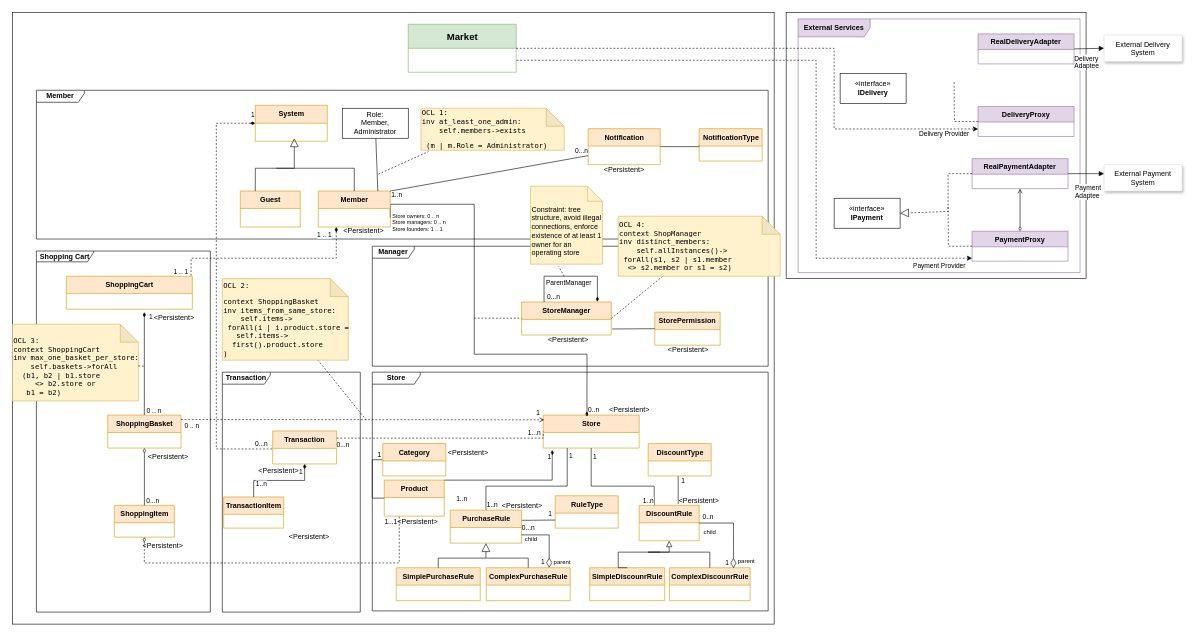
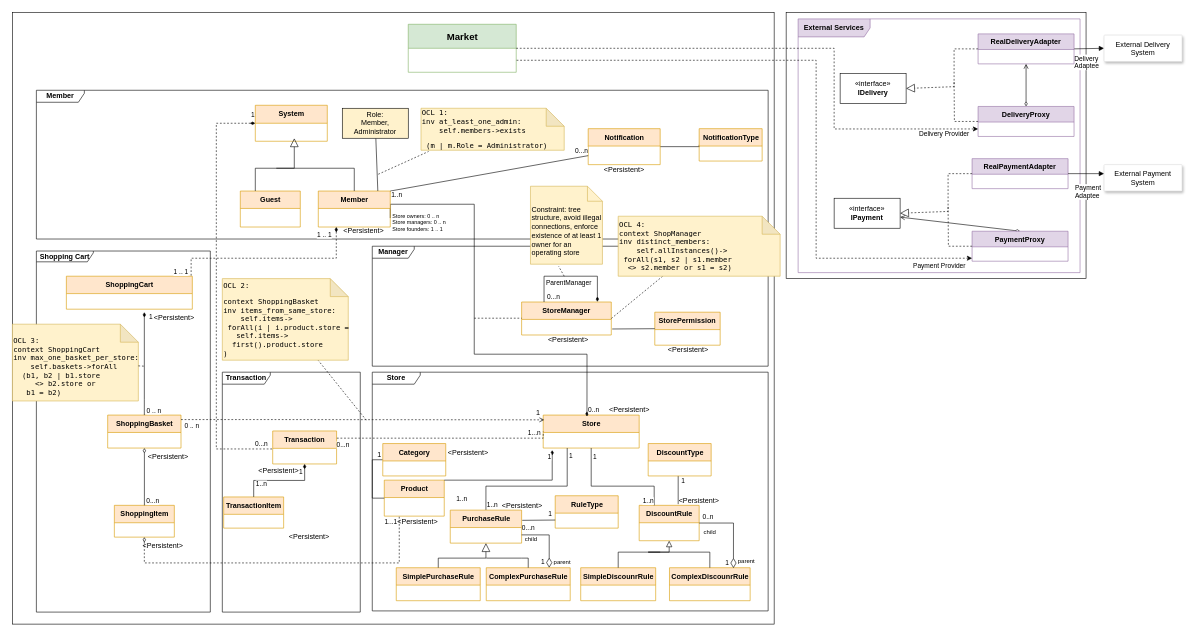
edge "RealDeliveryAdapter" -> "«interface» IDelivery": added
edge "RealDeliveryAdapter" -- "DeliveryProxy": added
node "Role: Member, Administrator": fillcolor #ffffff -> #fff2cc
edge "RealPaymentAdapter" -- "PaymentProxy": now "«interface» IPayment" -- "PaymentProxy"
node "SimpleDiscounrRule": moved (627, 584) -> (618, 584)
